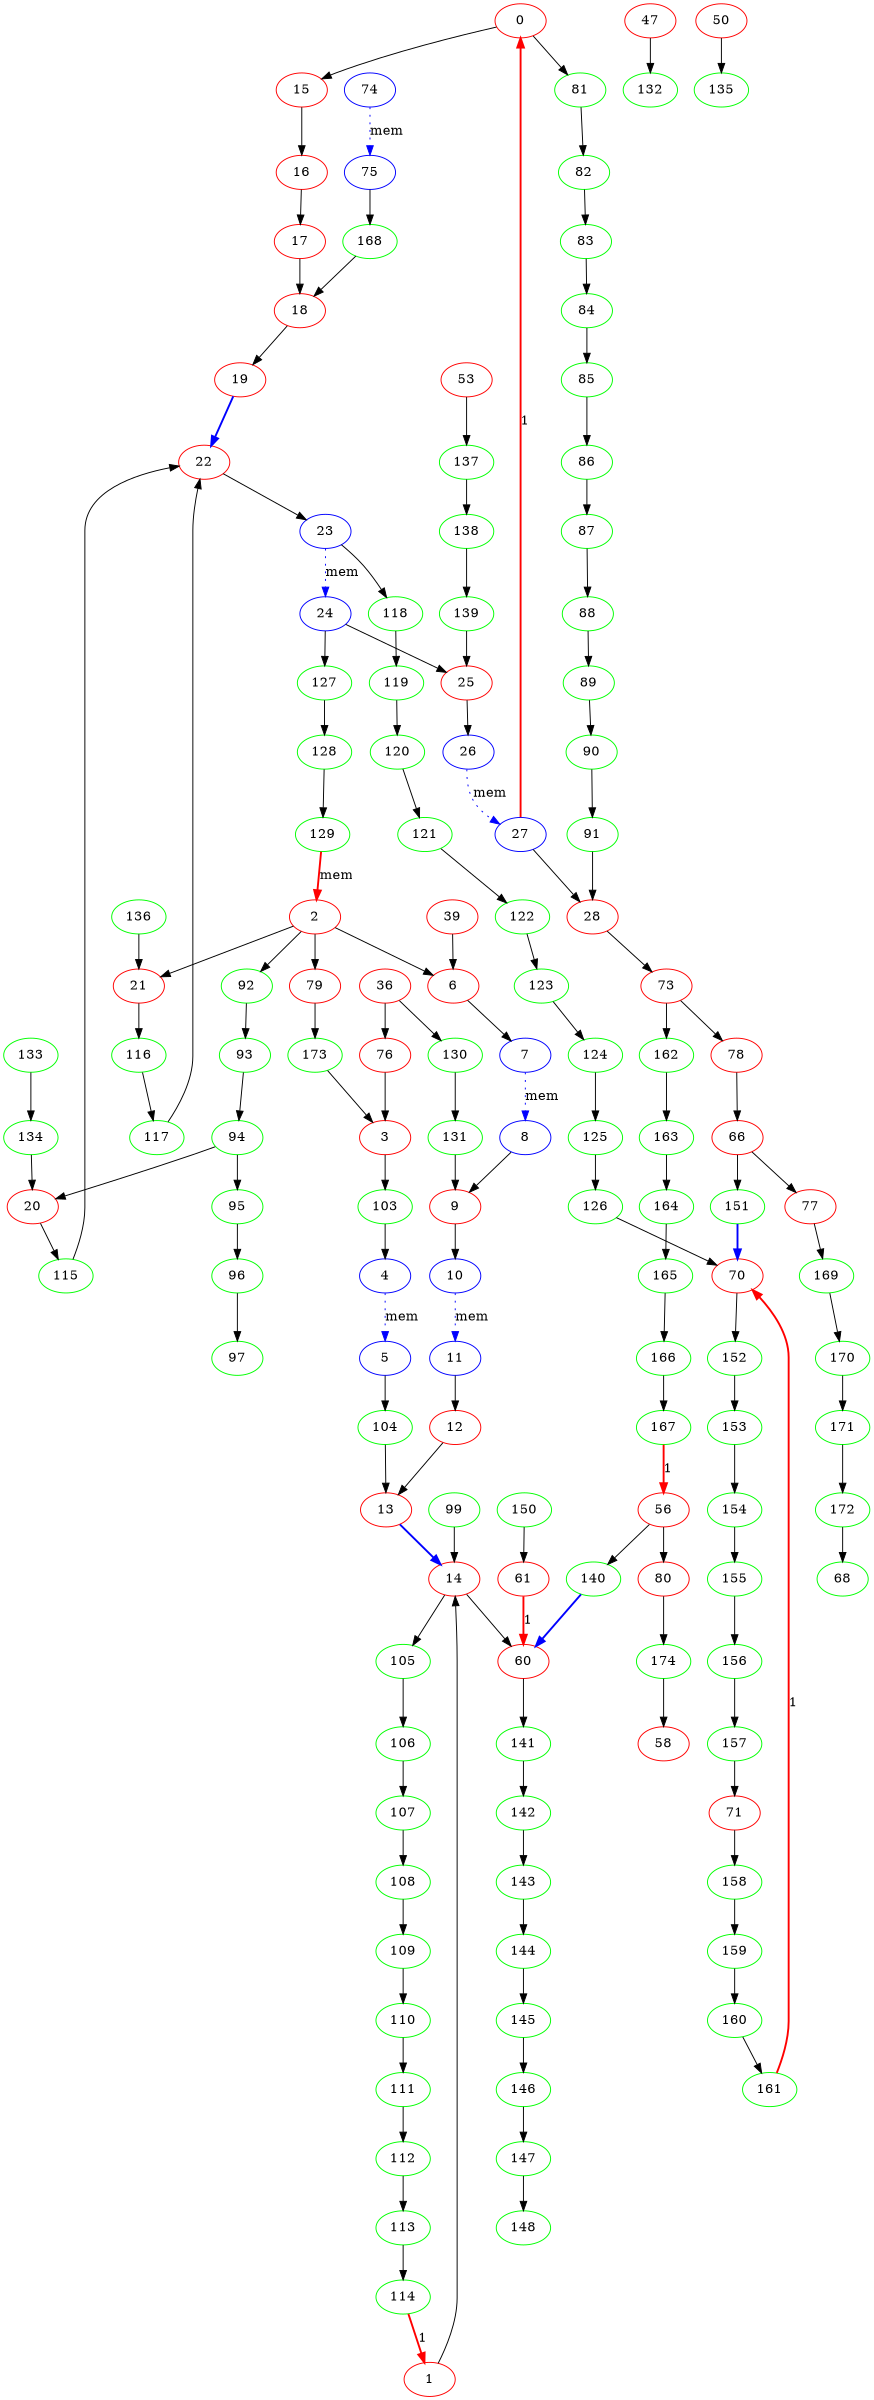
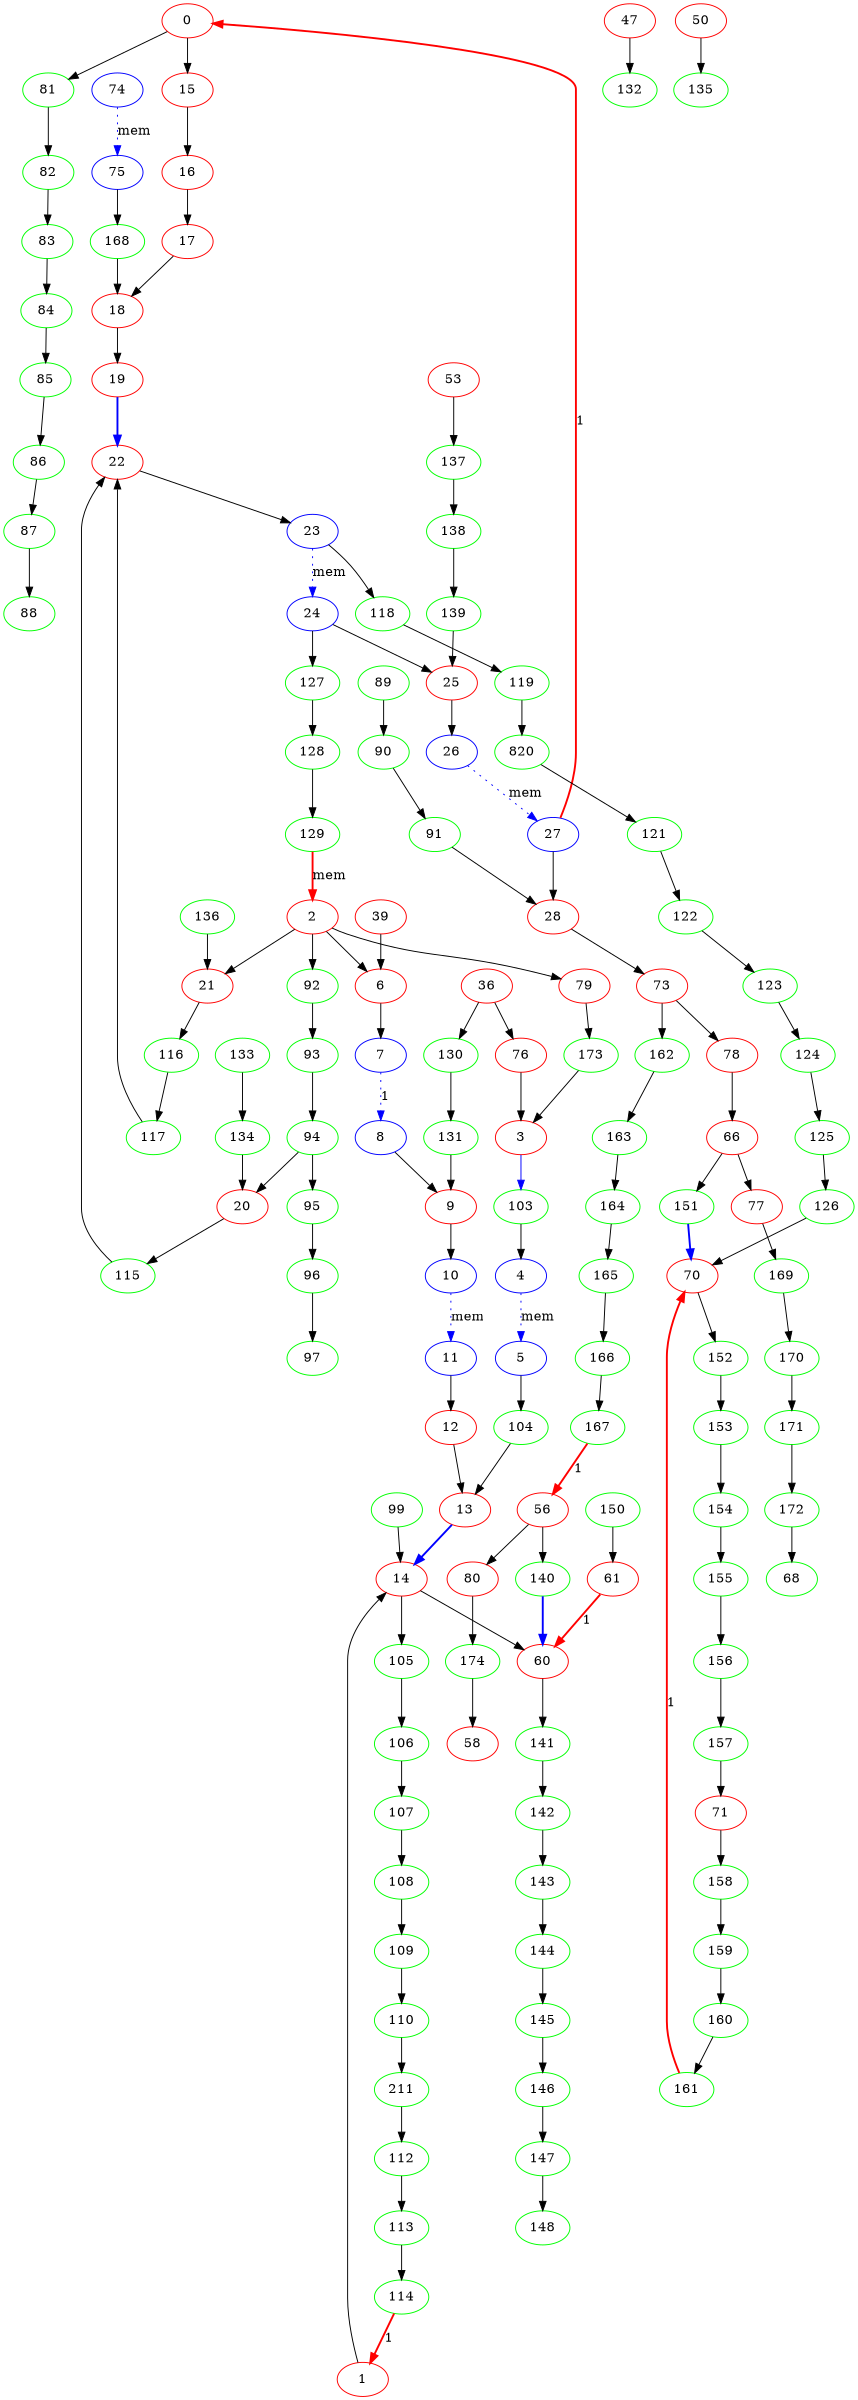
edge "88" -> "89": removed
node "120": label "120" -> "820"
edge "7" -> "8": label "mem" -> "1"
edge "3" -> "103": color black -> blue
node "111": label "111" -> "211"
